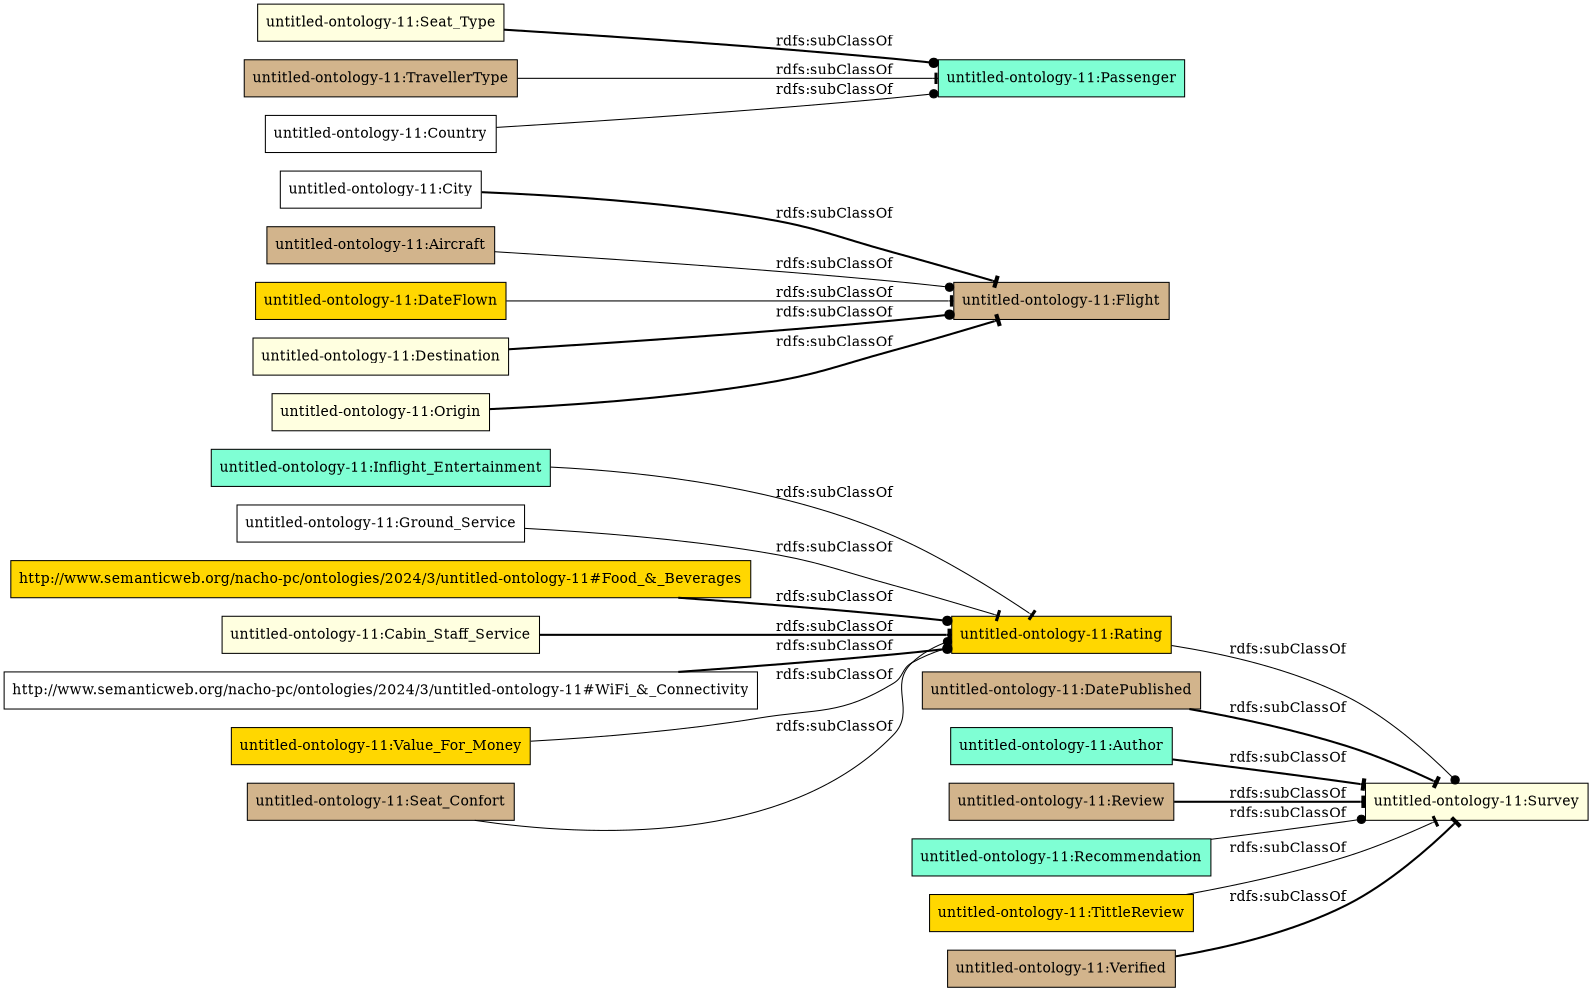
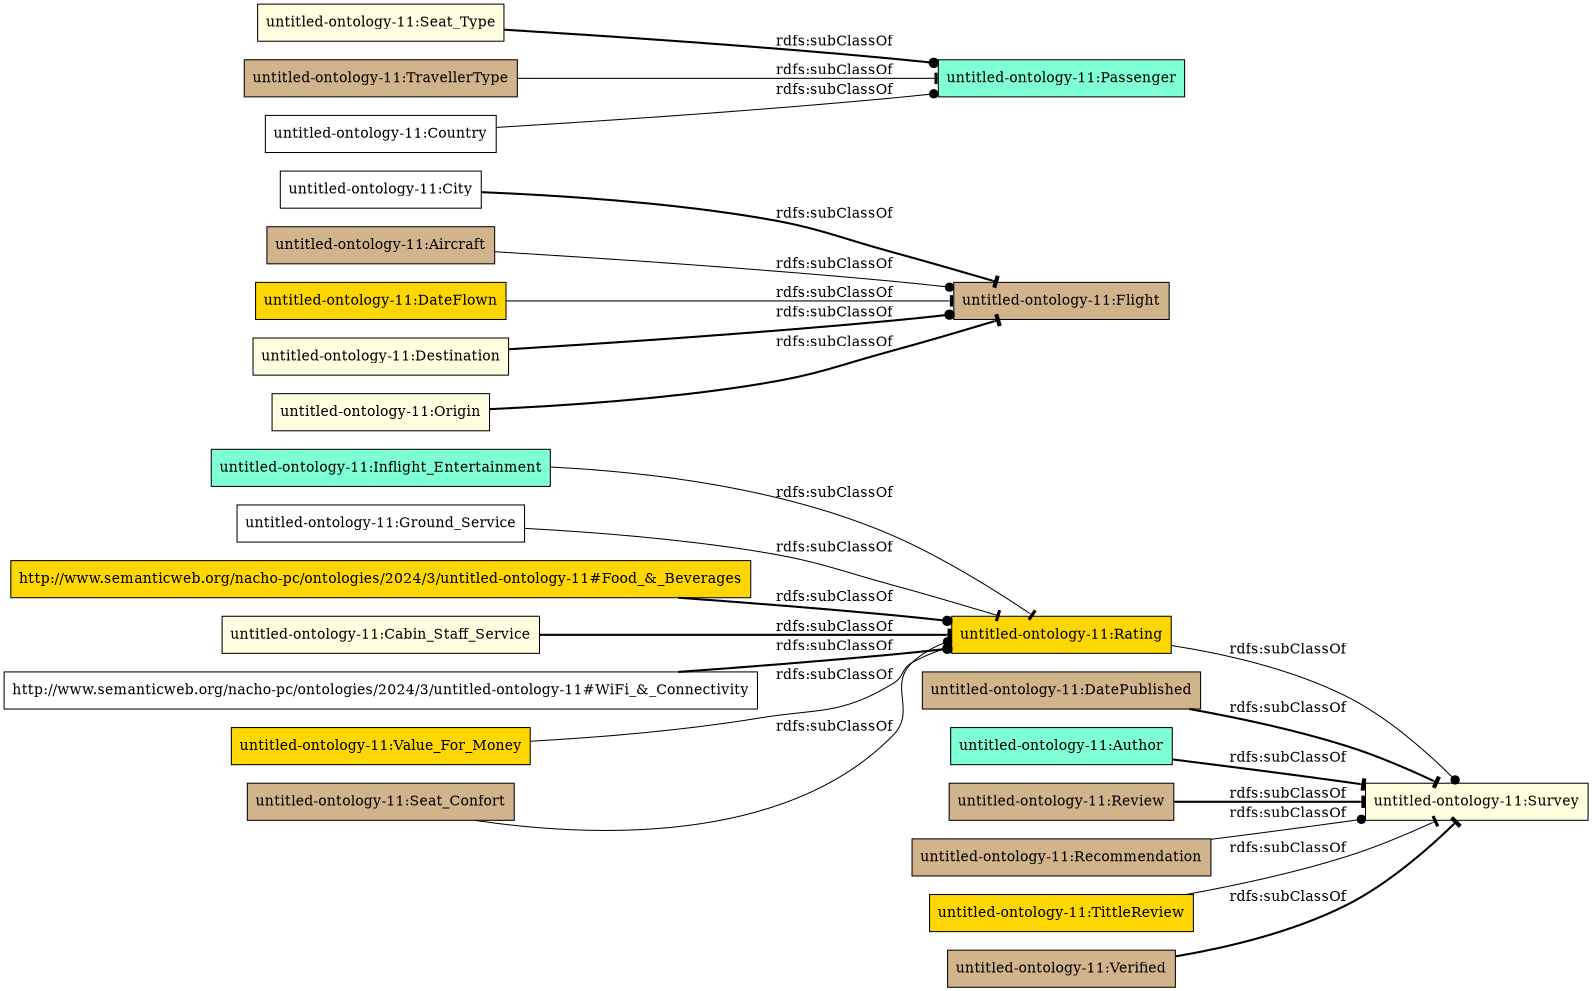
node "untitled-ontology-11:Recommendation": fillcolor aquamarine -> tan
